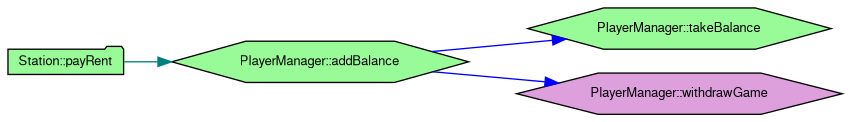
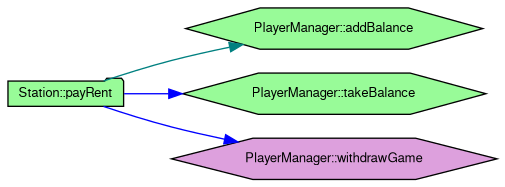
edge "PlayerManager::addBalance" -> "PlayerManager::takeBalance": now "Station::payRent" -> "PlayerManager::takeBalance"
edge "PlayerManager::addBalance" -> "PlayerManager::withdrawGame": now "Station::payRent" -> "PlayerManager::withdrawGame"
